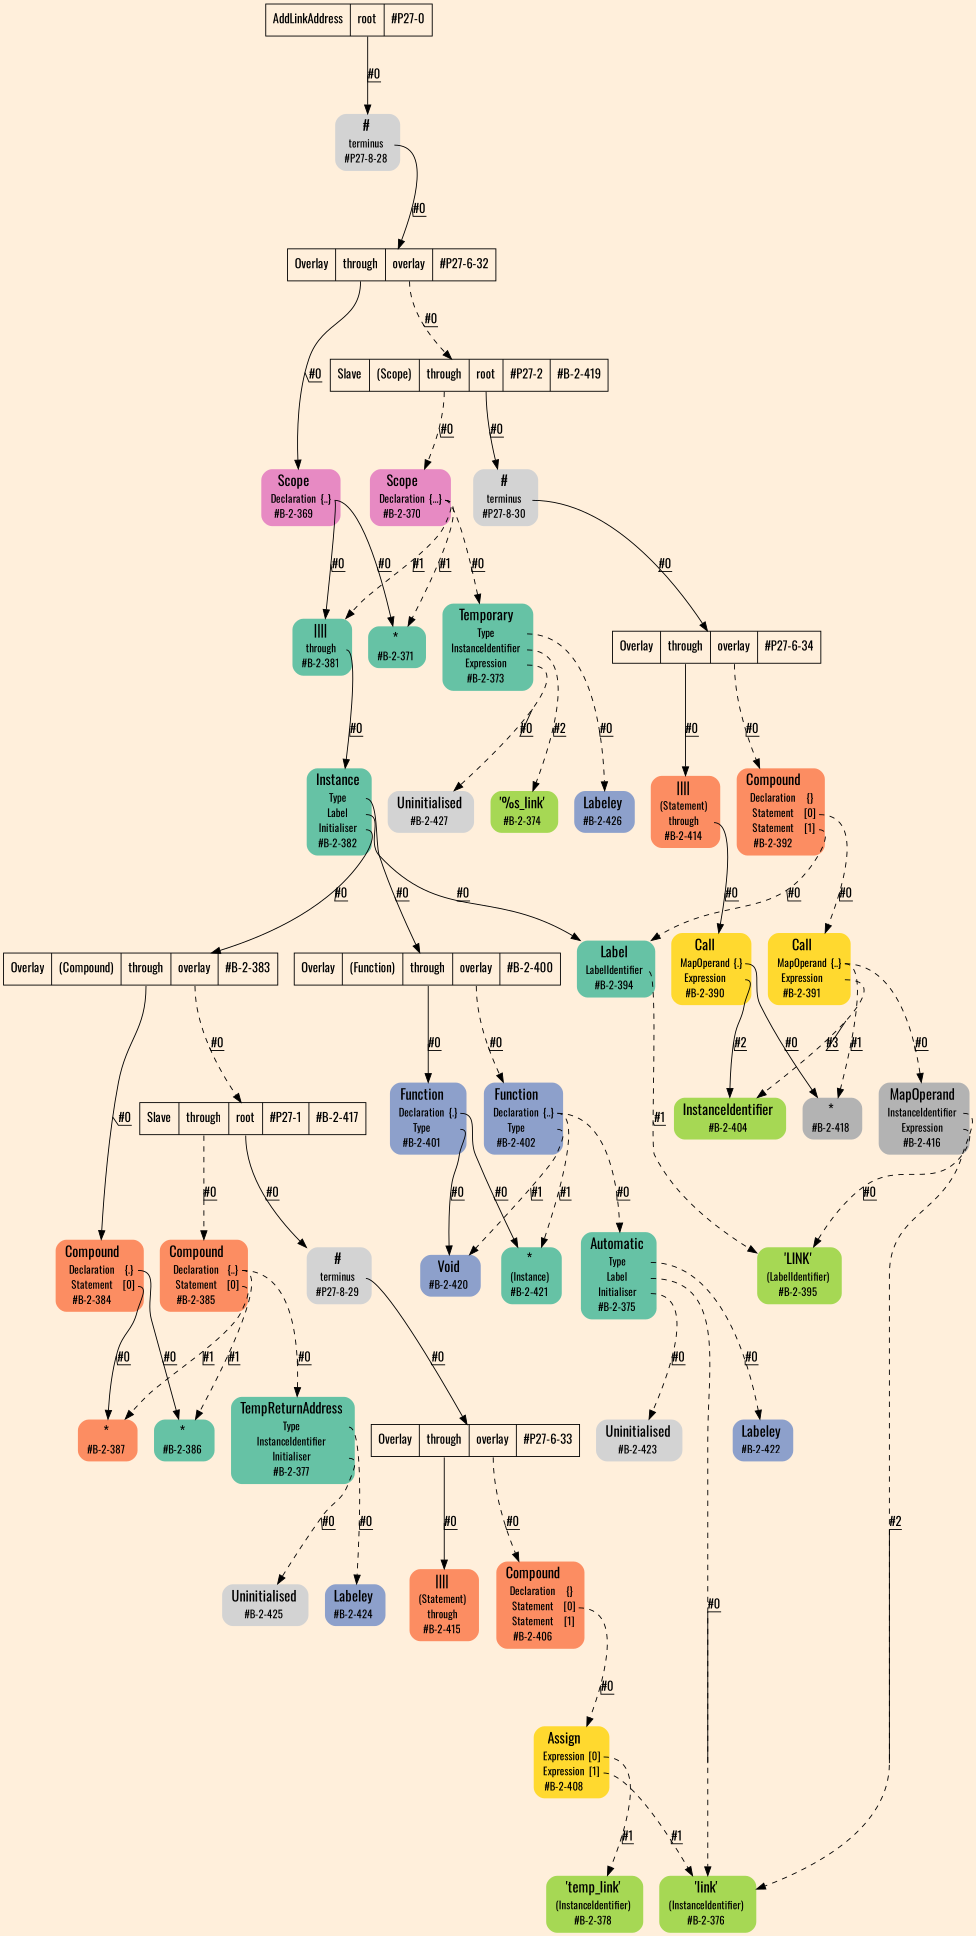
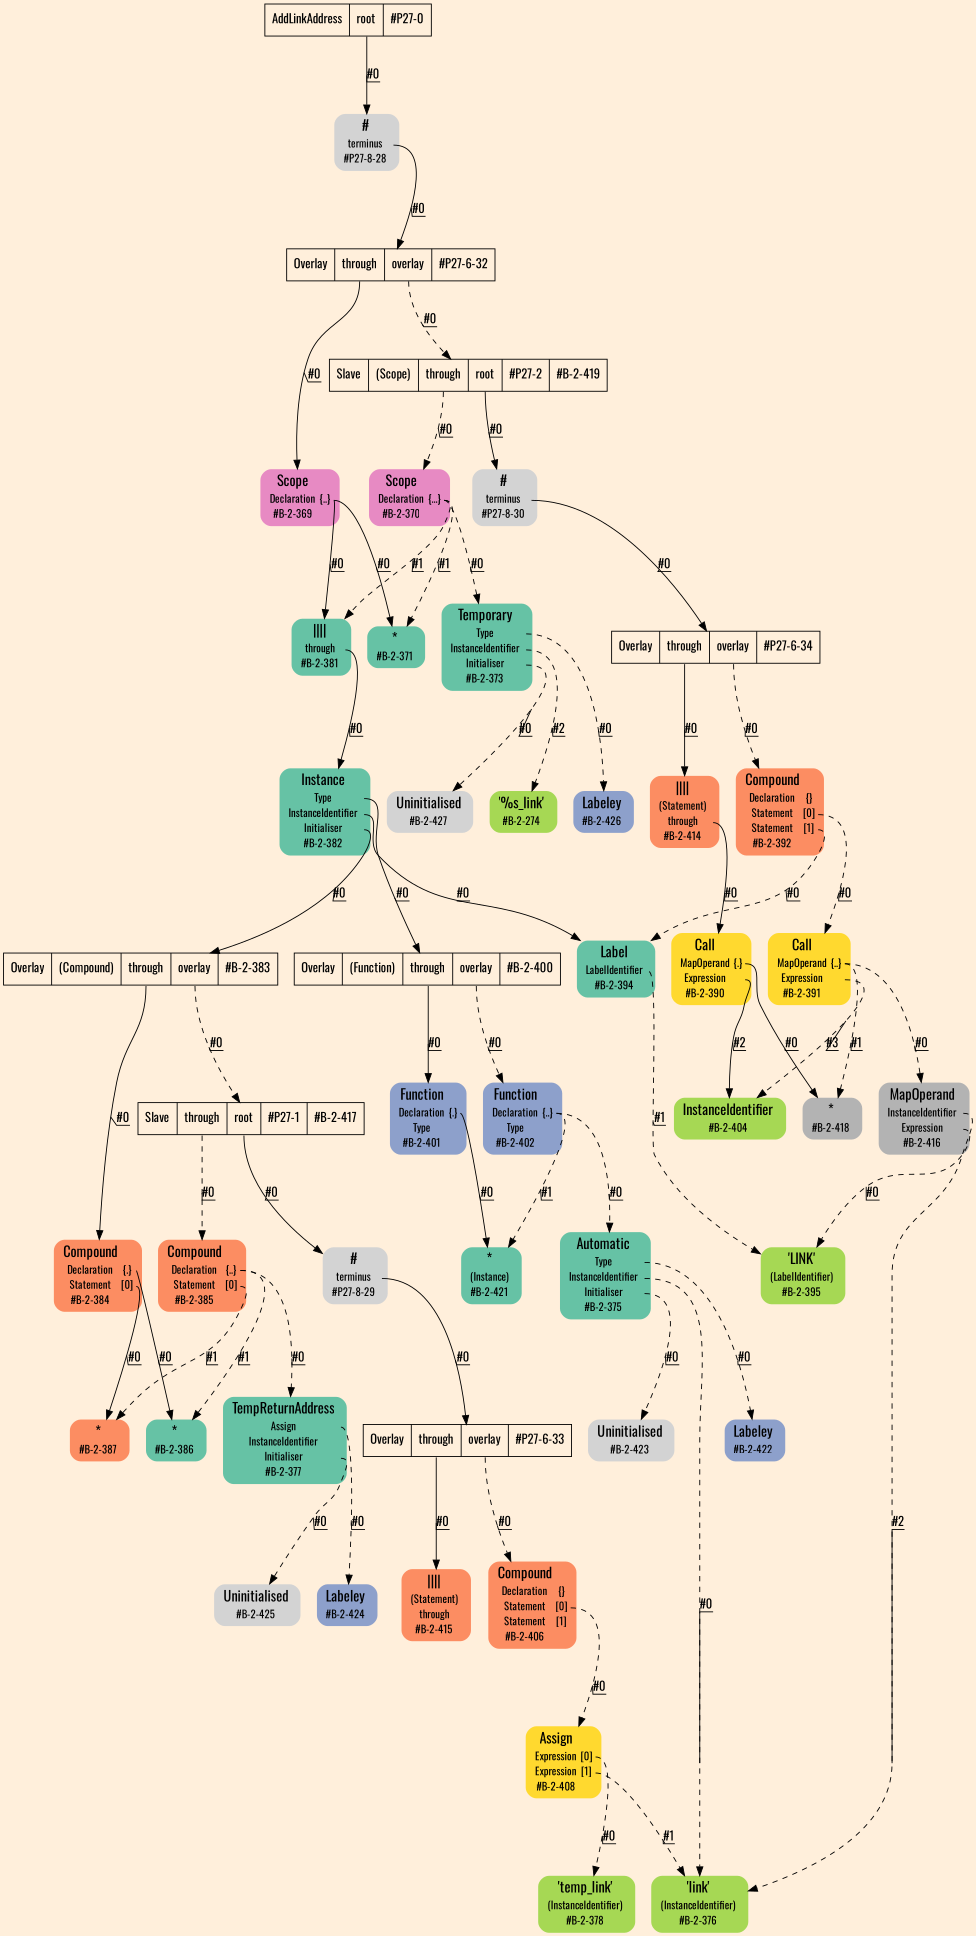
node "Temporary": text "Expression" -> "Initialiser"
node "Instance": text "Label" -> "InstanceIdentifier"
node "'%s_link'": text "#B-2-374" -> "#B-2-274"
node "Void": removed
node "Automatic": text "Label" -> "InstanceIdentifier"
node "TempReturnAddress": text "Type" -> "Assign"
edge "Assign" -> "'temp_link'": label "#1" -> "#0"
